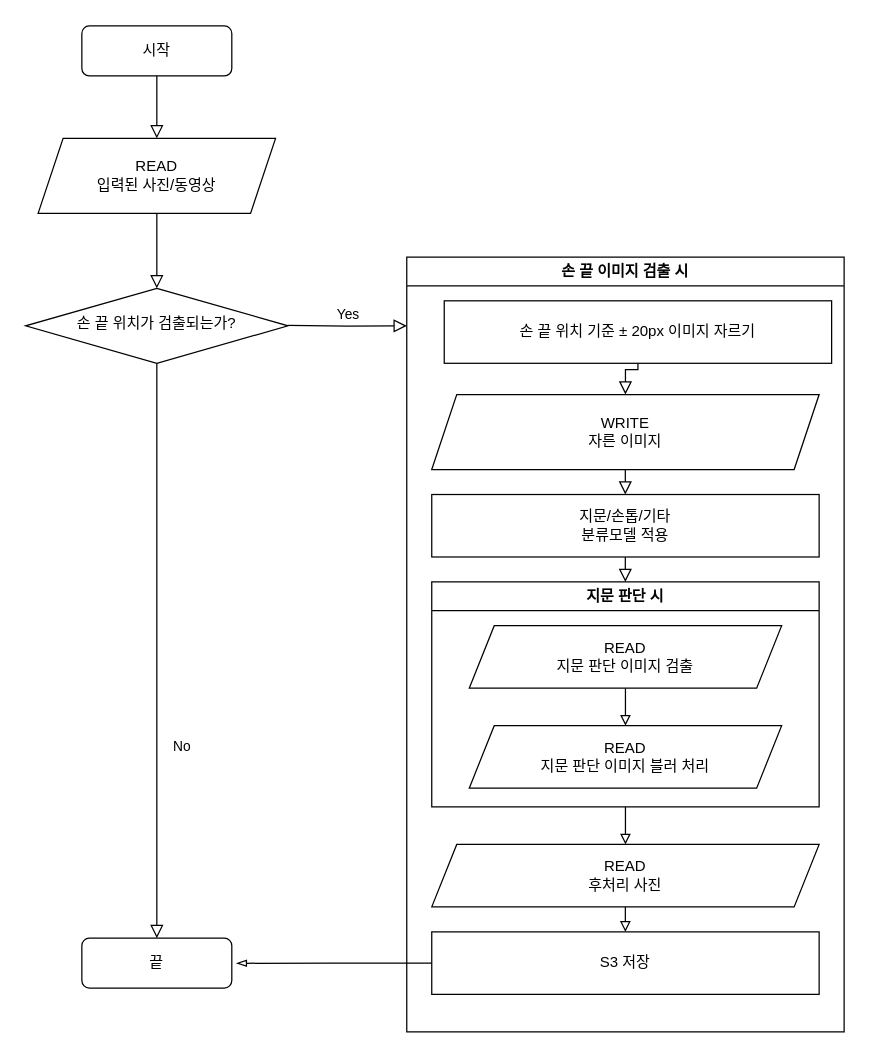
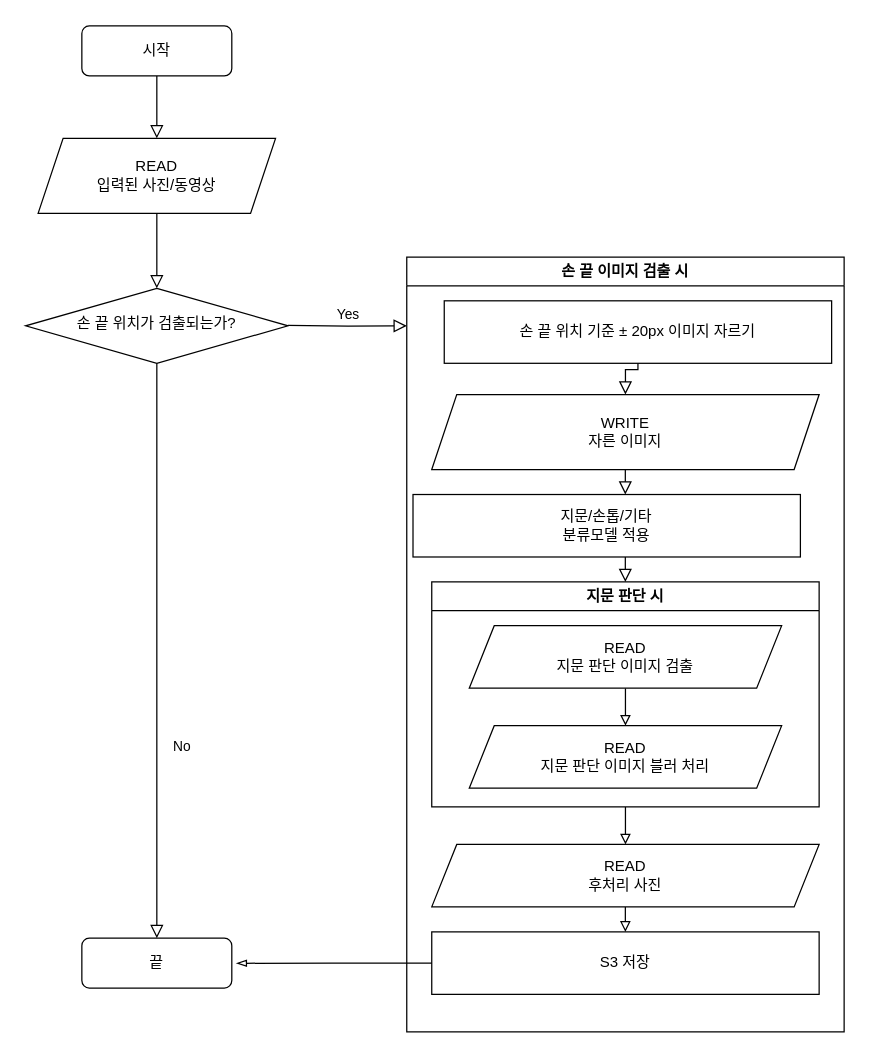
node "지문/손톱/기타 분류모델 적용": moved (626, 526) -> (607, 526)
